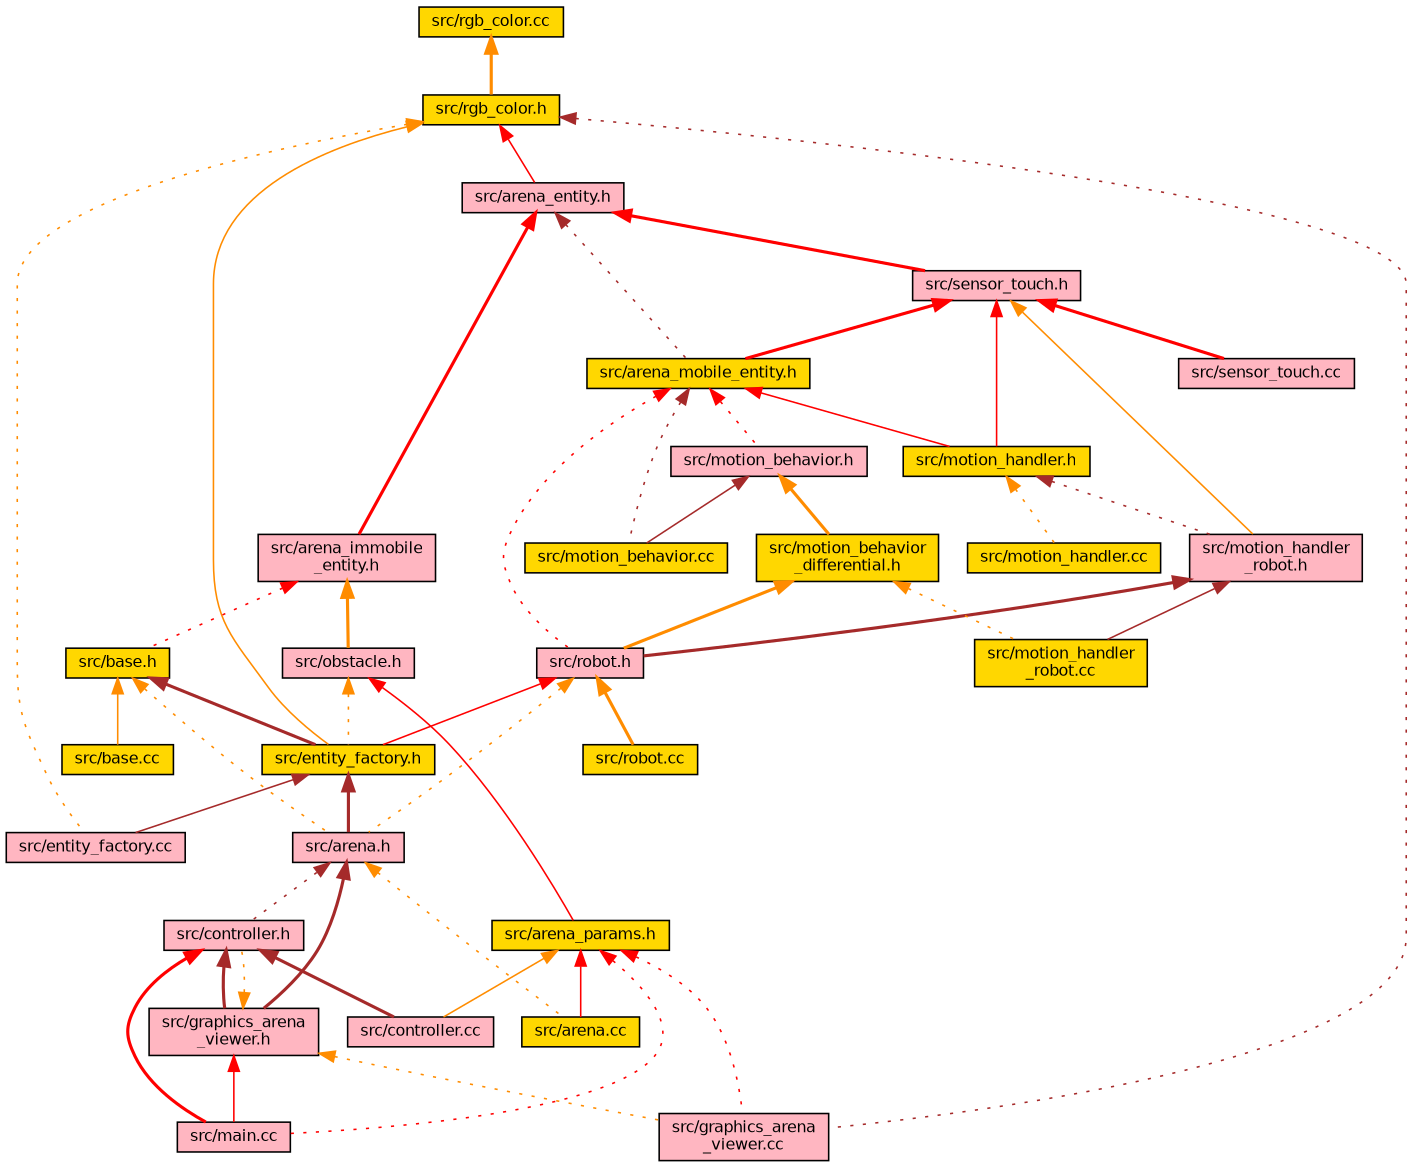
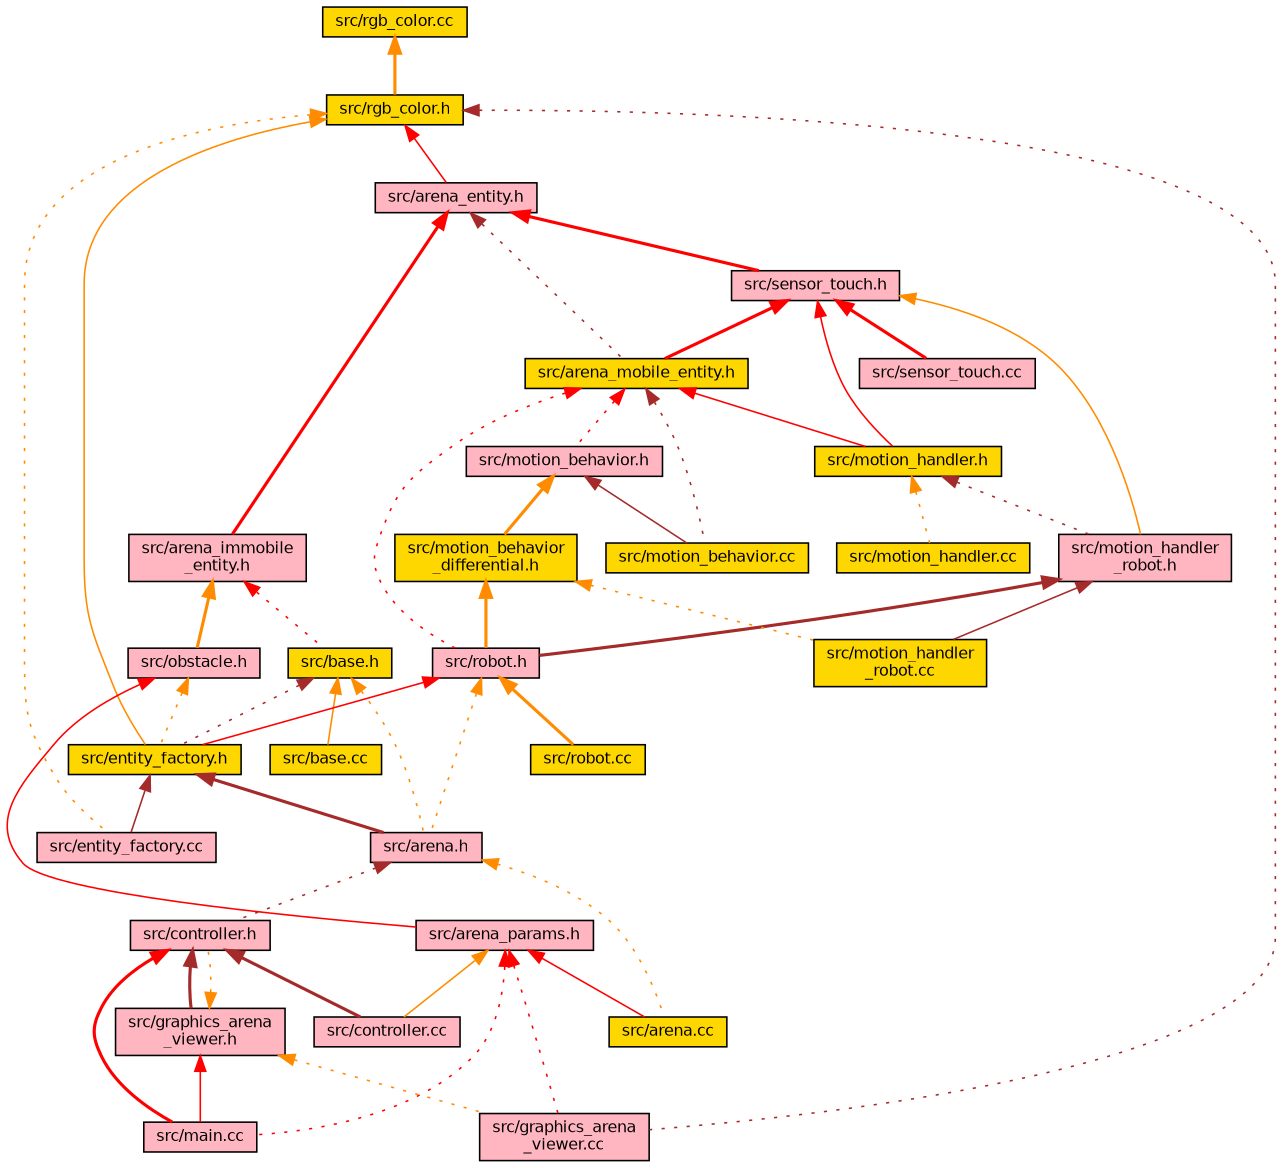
edge "src/entity_factory.h" -> "src/base.h": style bold -> dotted
node "src/arena_params.h": fillcolor gold -> lightpink
edge "src/graphics_arena _viewer.h" -> "src/arena.h": removed
